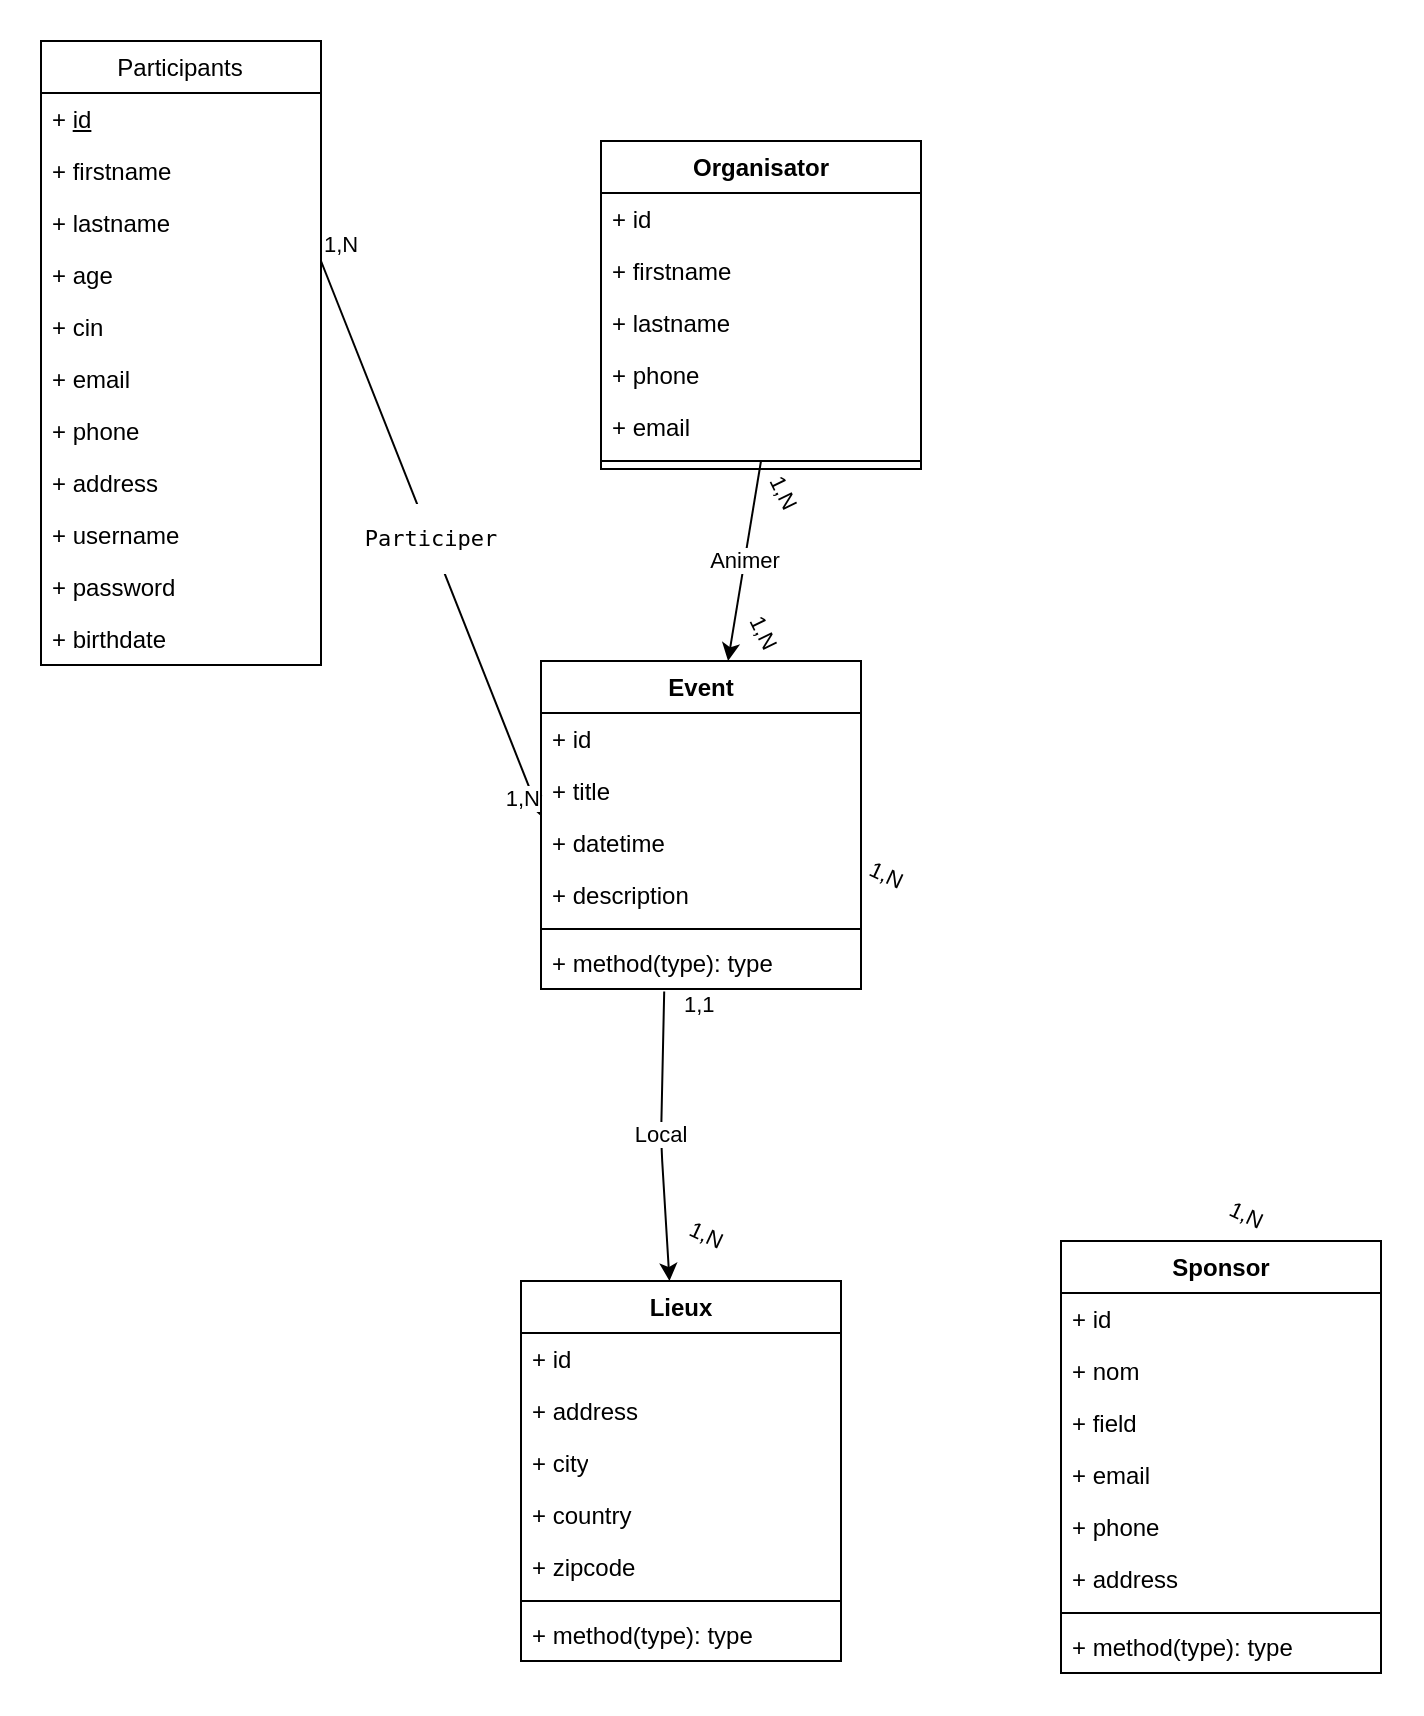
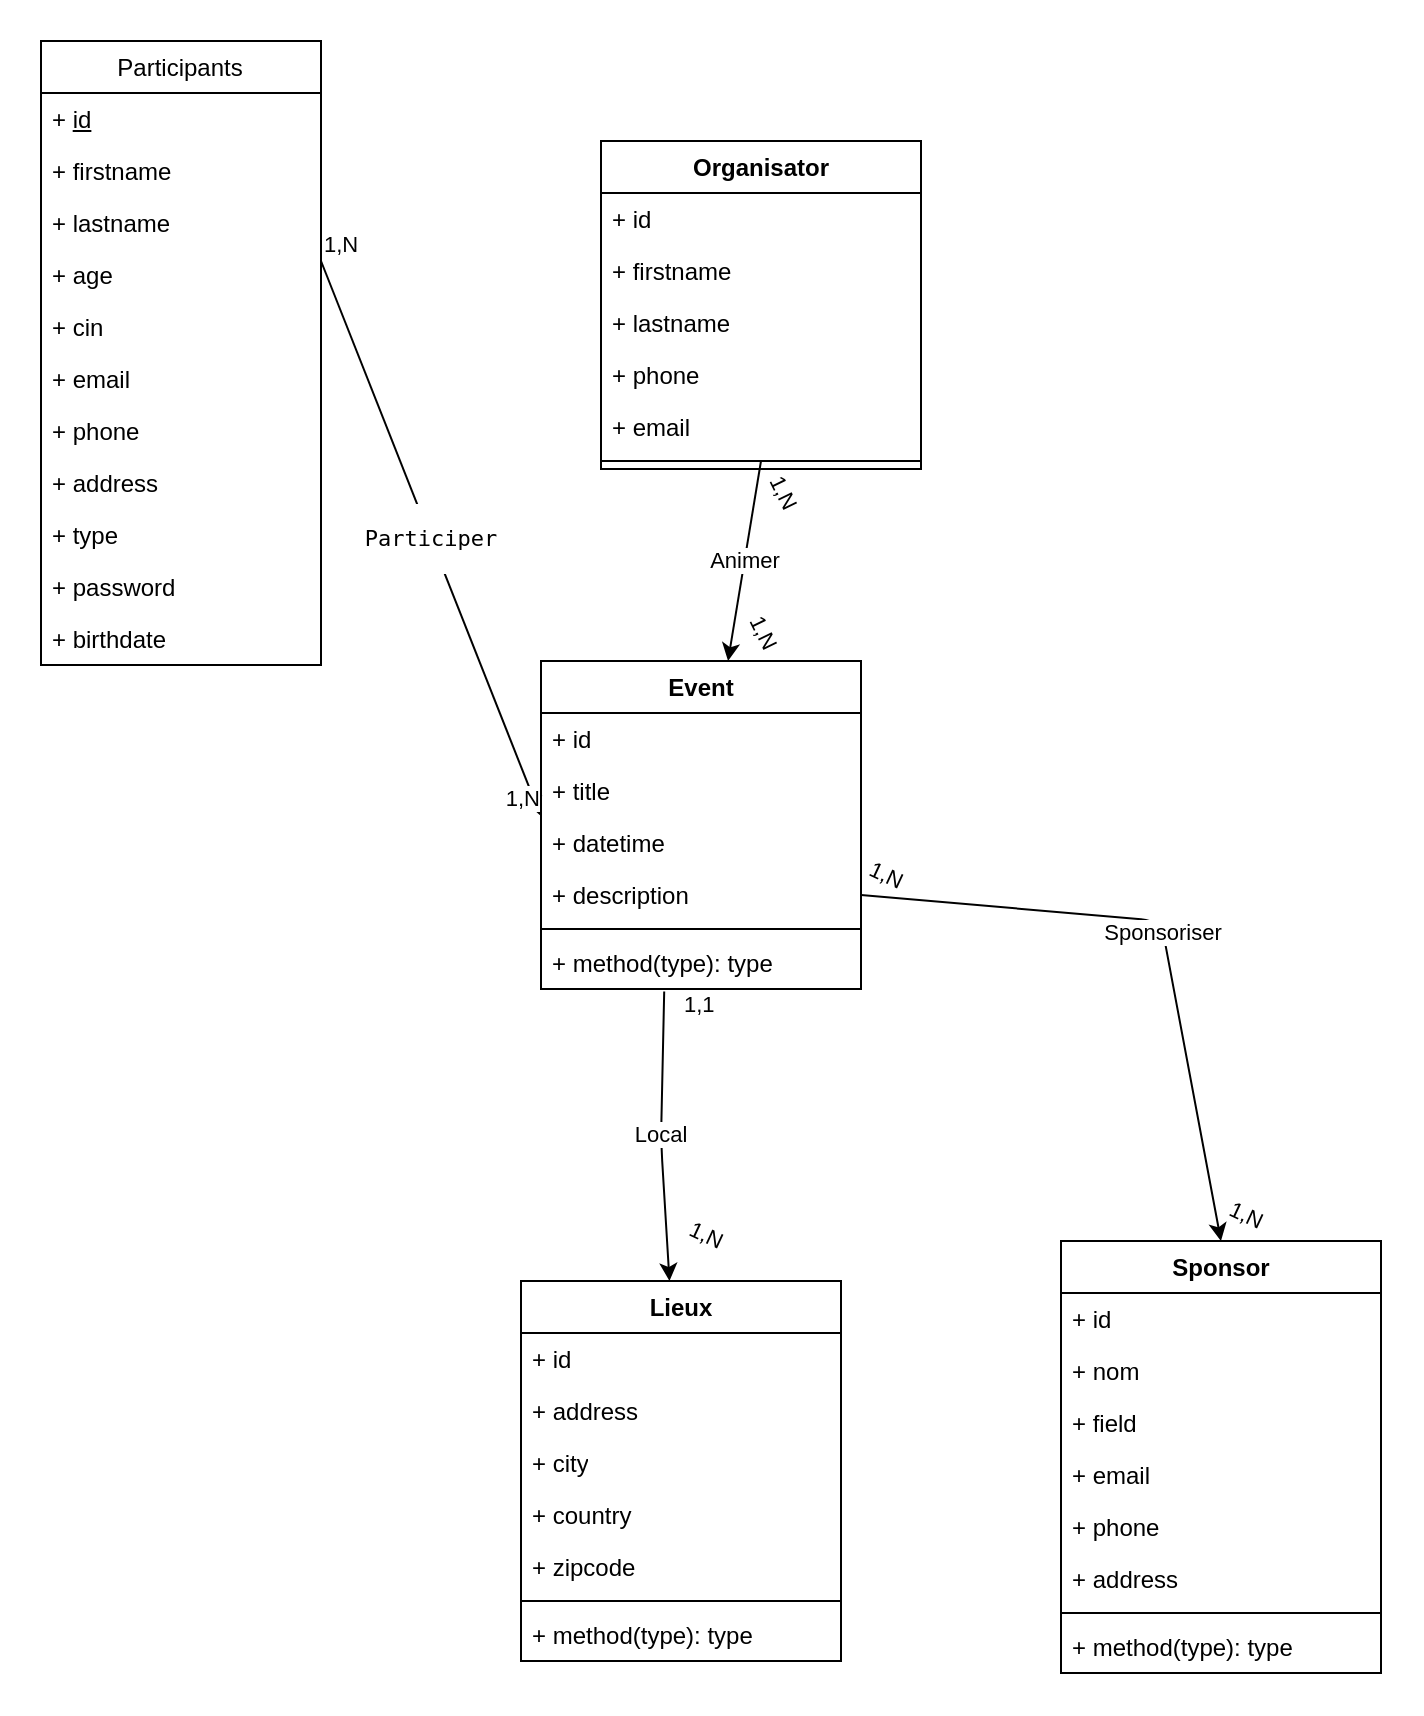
node "+ username": label "+ username" -> "+ type"
edge "+ description" -> "Sponsor": added, label "Sponsoriser"
